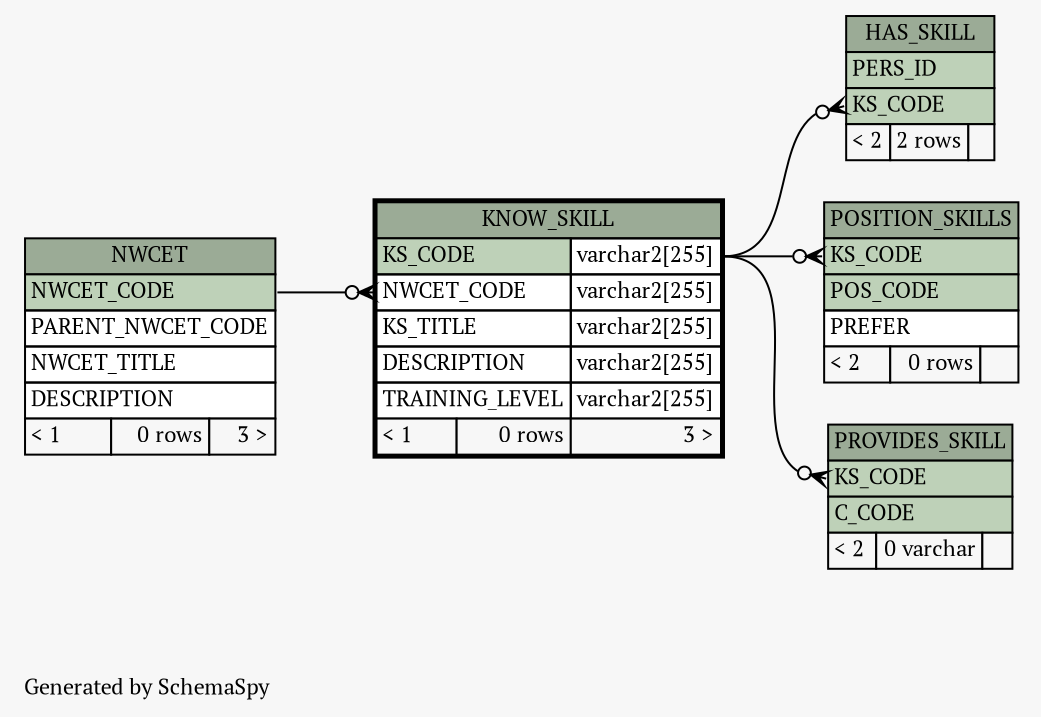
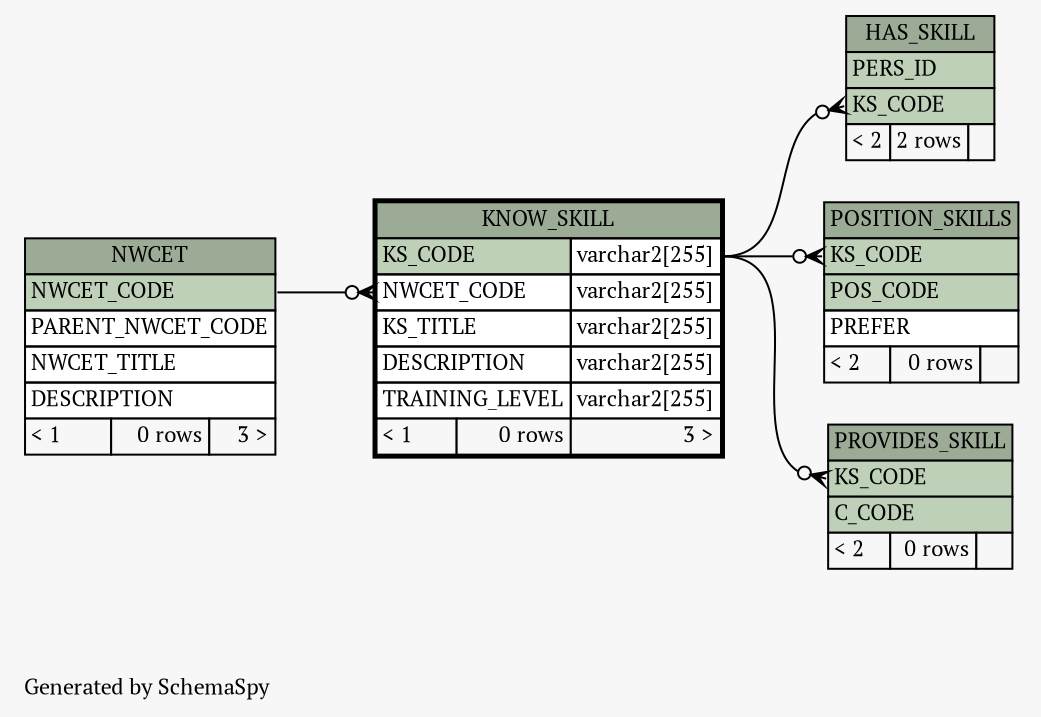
node "PROVIDES_SKILL": text "0 varchar" -> "0 rows"
